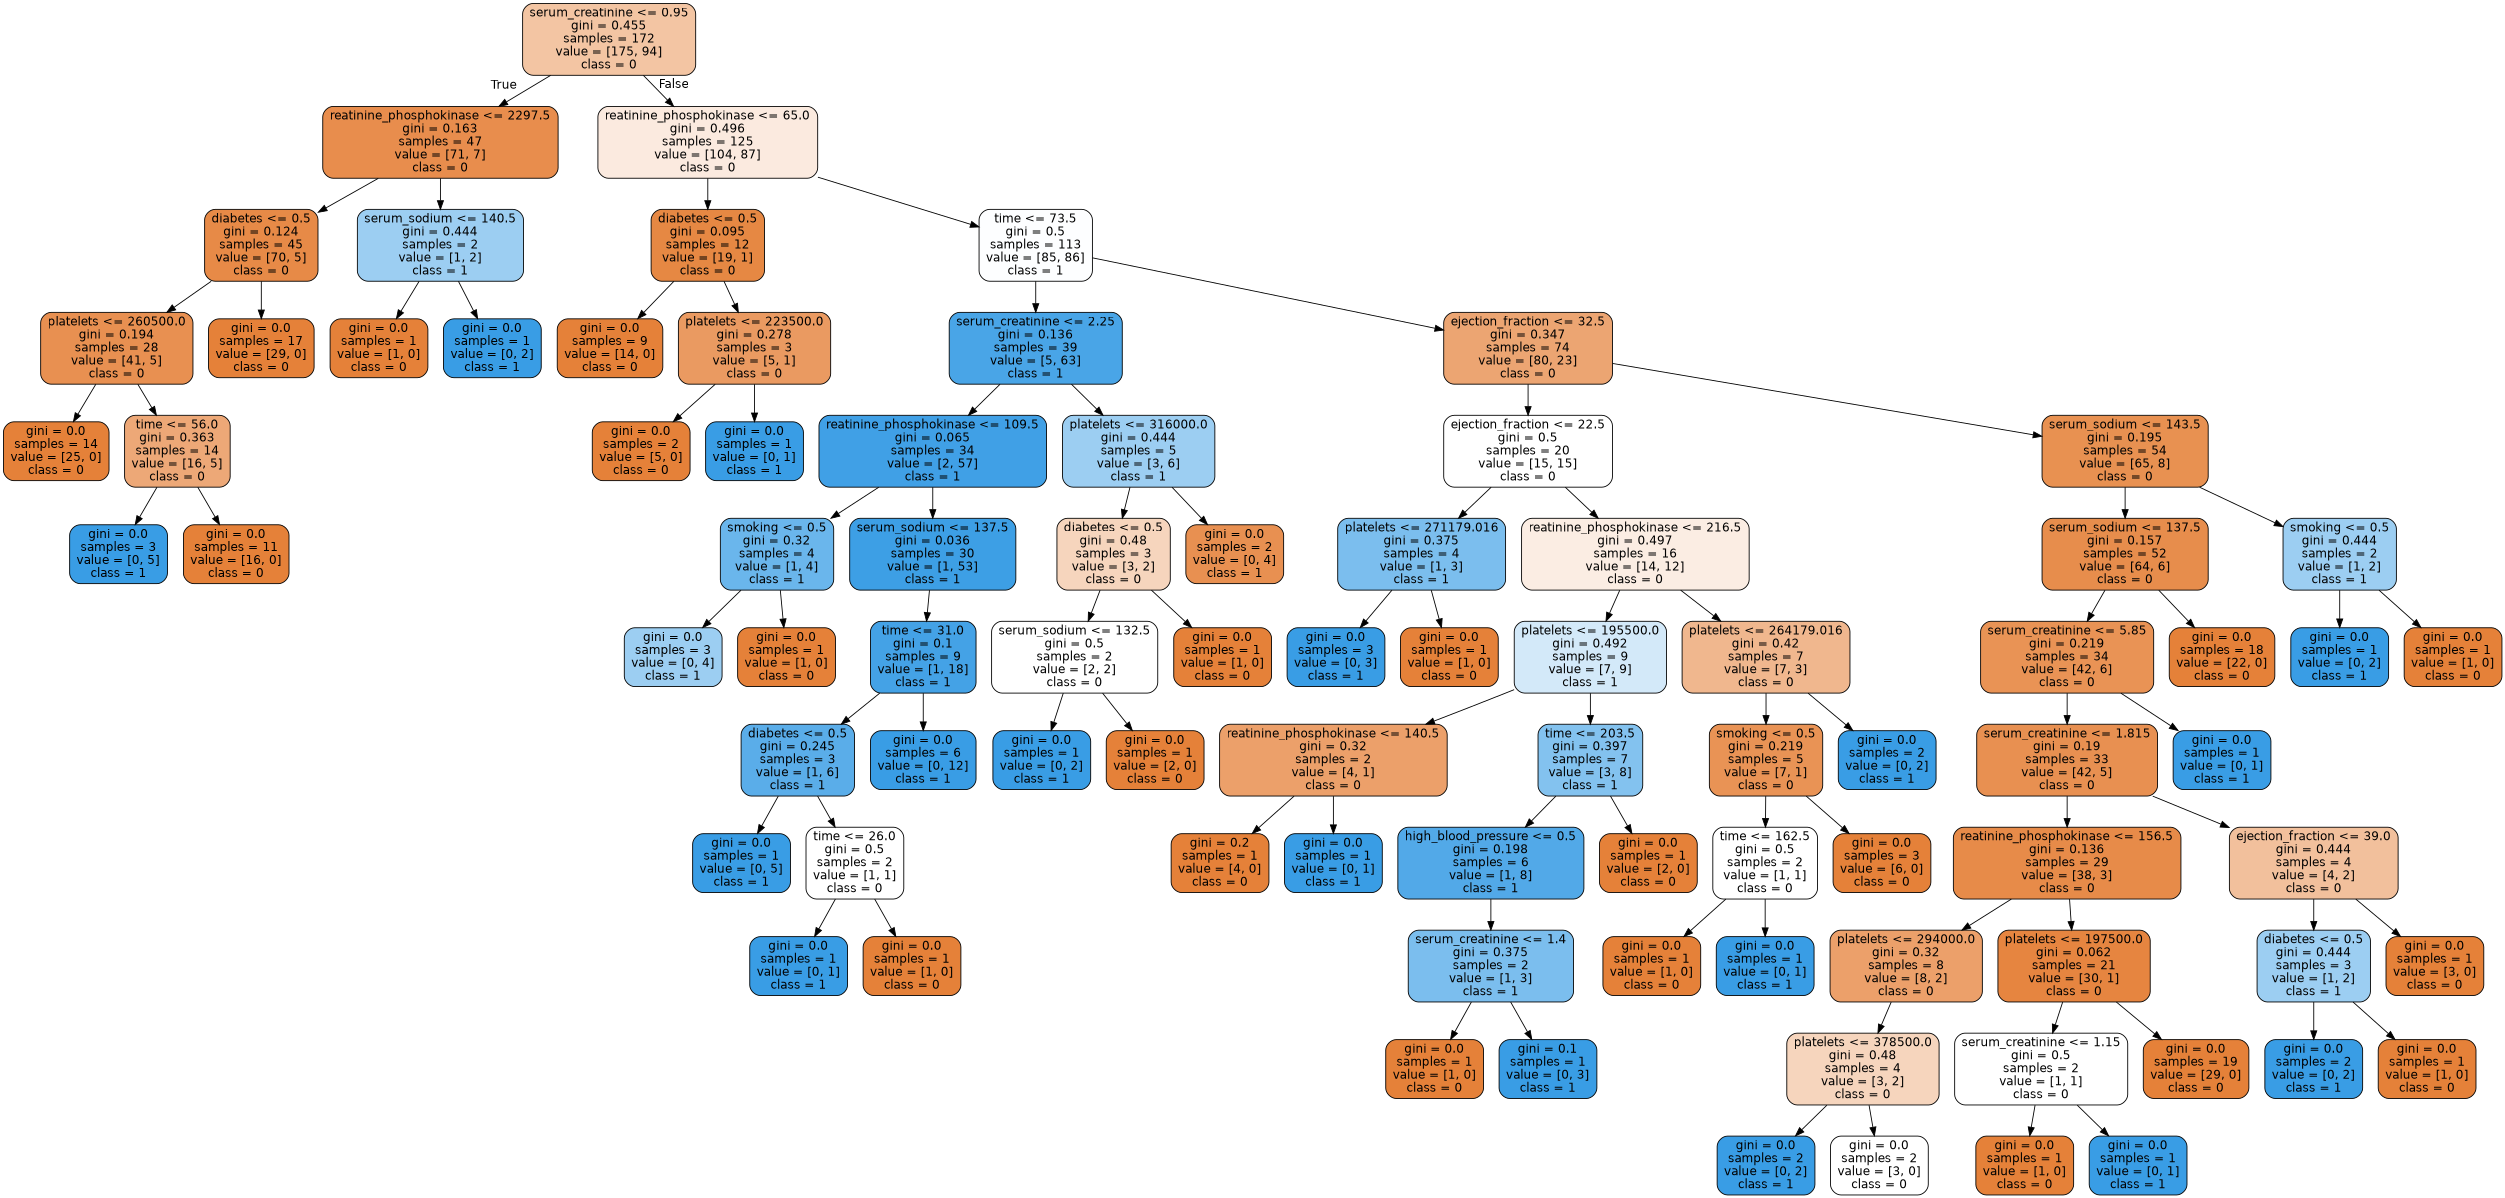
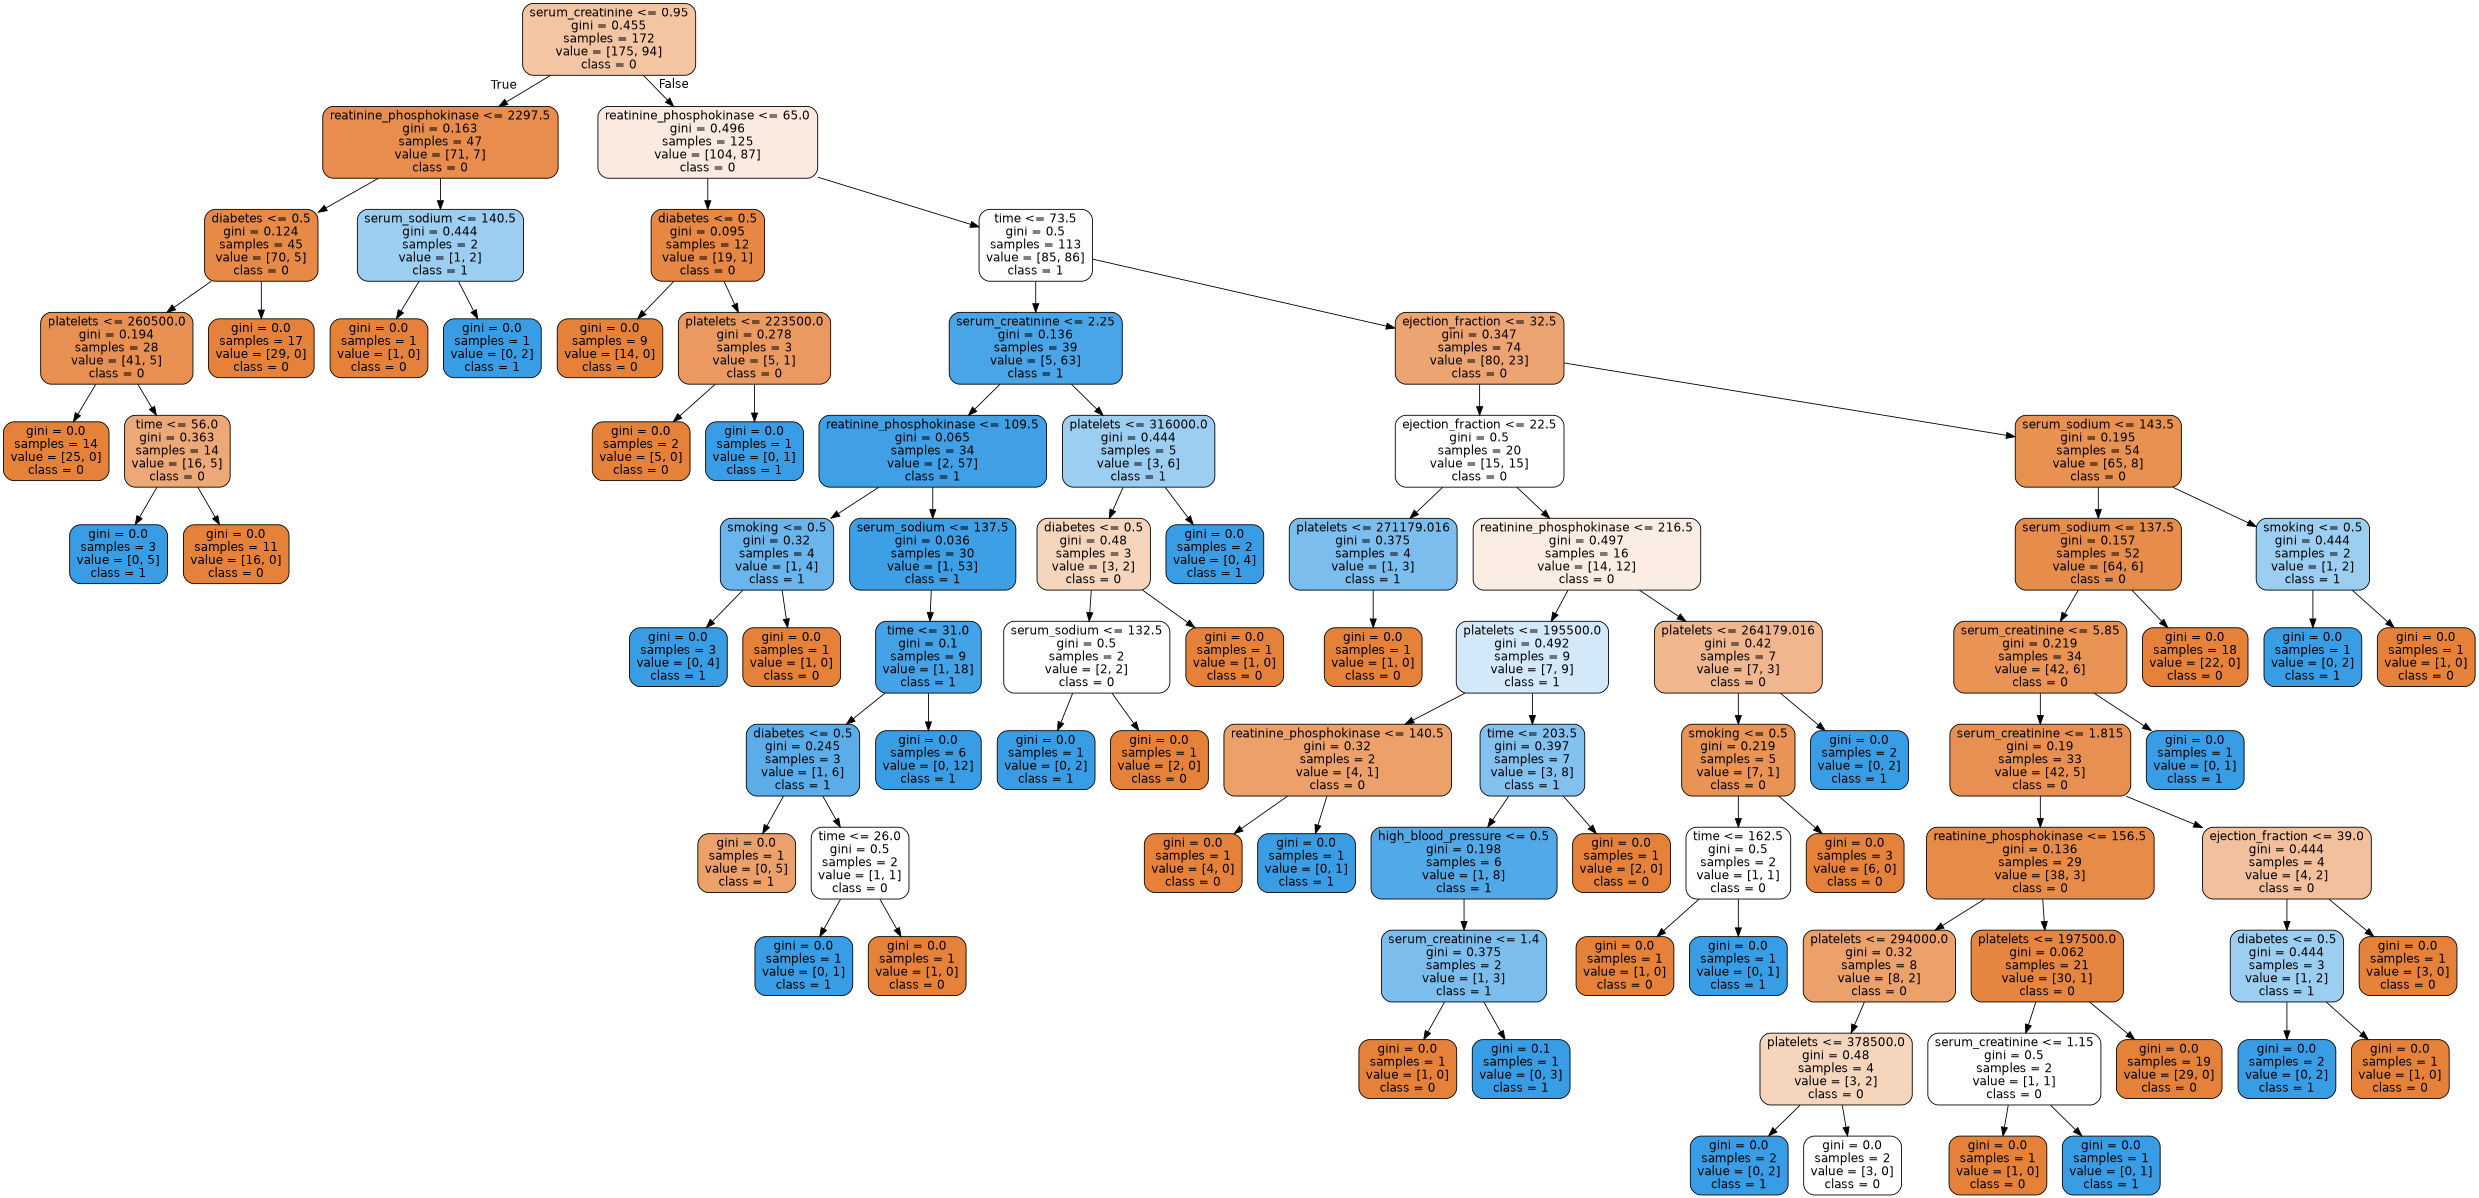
node "gini = 0.0 samples = 2 value = [0, 4] class = 1": fillcolor #e89051 -> #399de5
node "gini = 0.0 samples = 3 value = [0, 4] class = 1": fillcolor #9ccef2 -> #399de5
node "gini = 0.0 samples = 3 value = [0, 3] class = 1": removed
node "gini = 0.0 samples = 1 value = [0, 5] class = 1": fillcolor #399de5 -> #eca06a
node "gini = 0.2 samples = 1 value = [4, 0] class = 0": label "gini = 0.2 samples = 1 value = [4, 0] class = 0" -> "gini = 0.0 samples = 1 value = [4, 0] class = 0"
